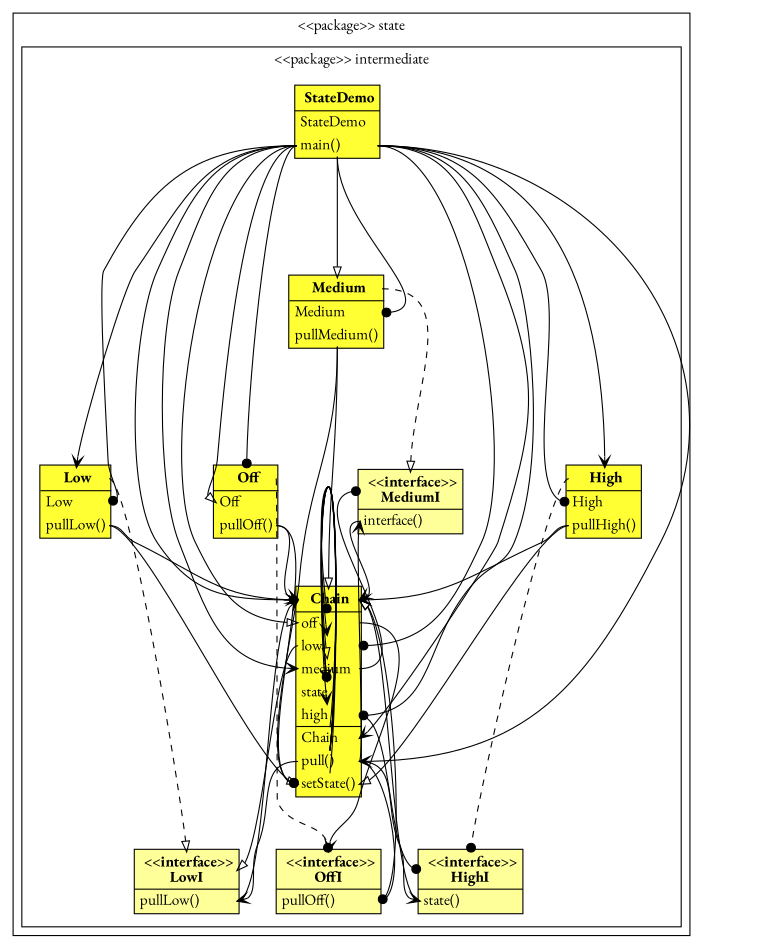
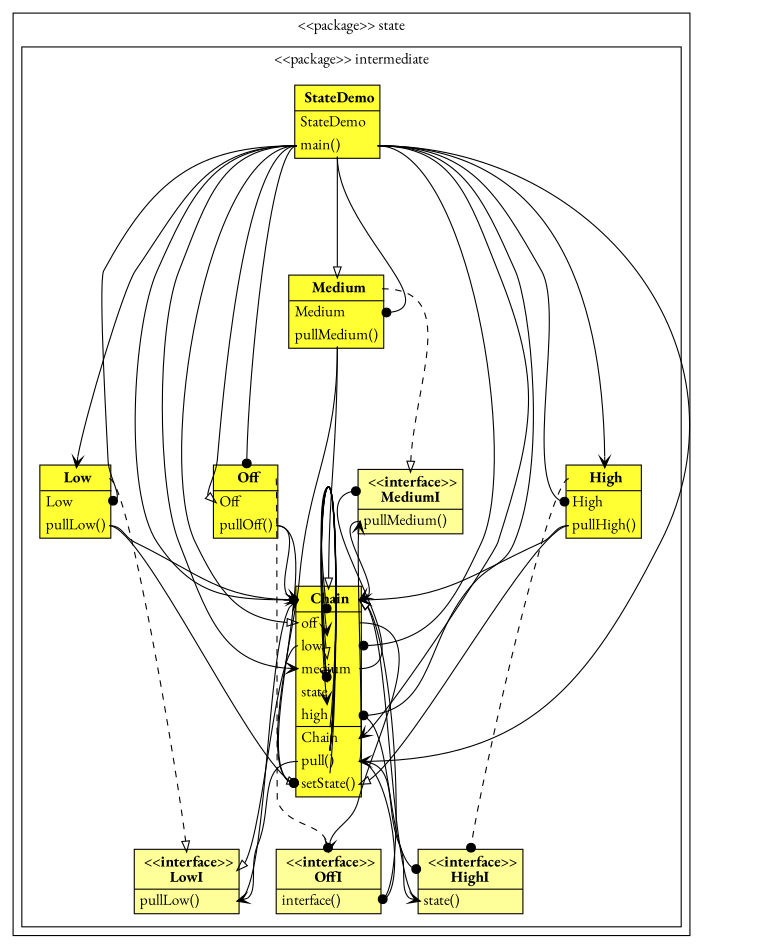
node "MediumI": text "interface()" -> "pullMedium()"
node "OffI": text "pullOff()" -> "interface()"
